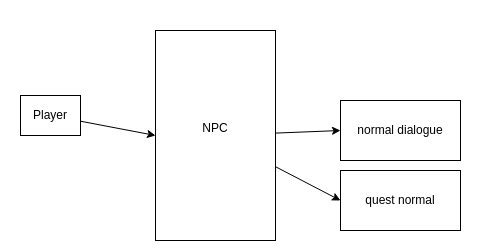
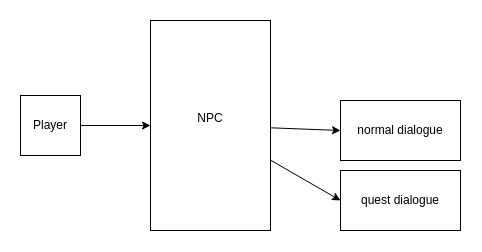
node "Player": size 60x40 -> 60x60
node "NPC": moved (216, 136) -> (211, 126)
node "quest normal": label "quest normal" -> "quest dialogue"
